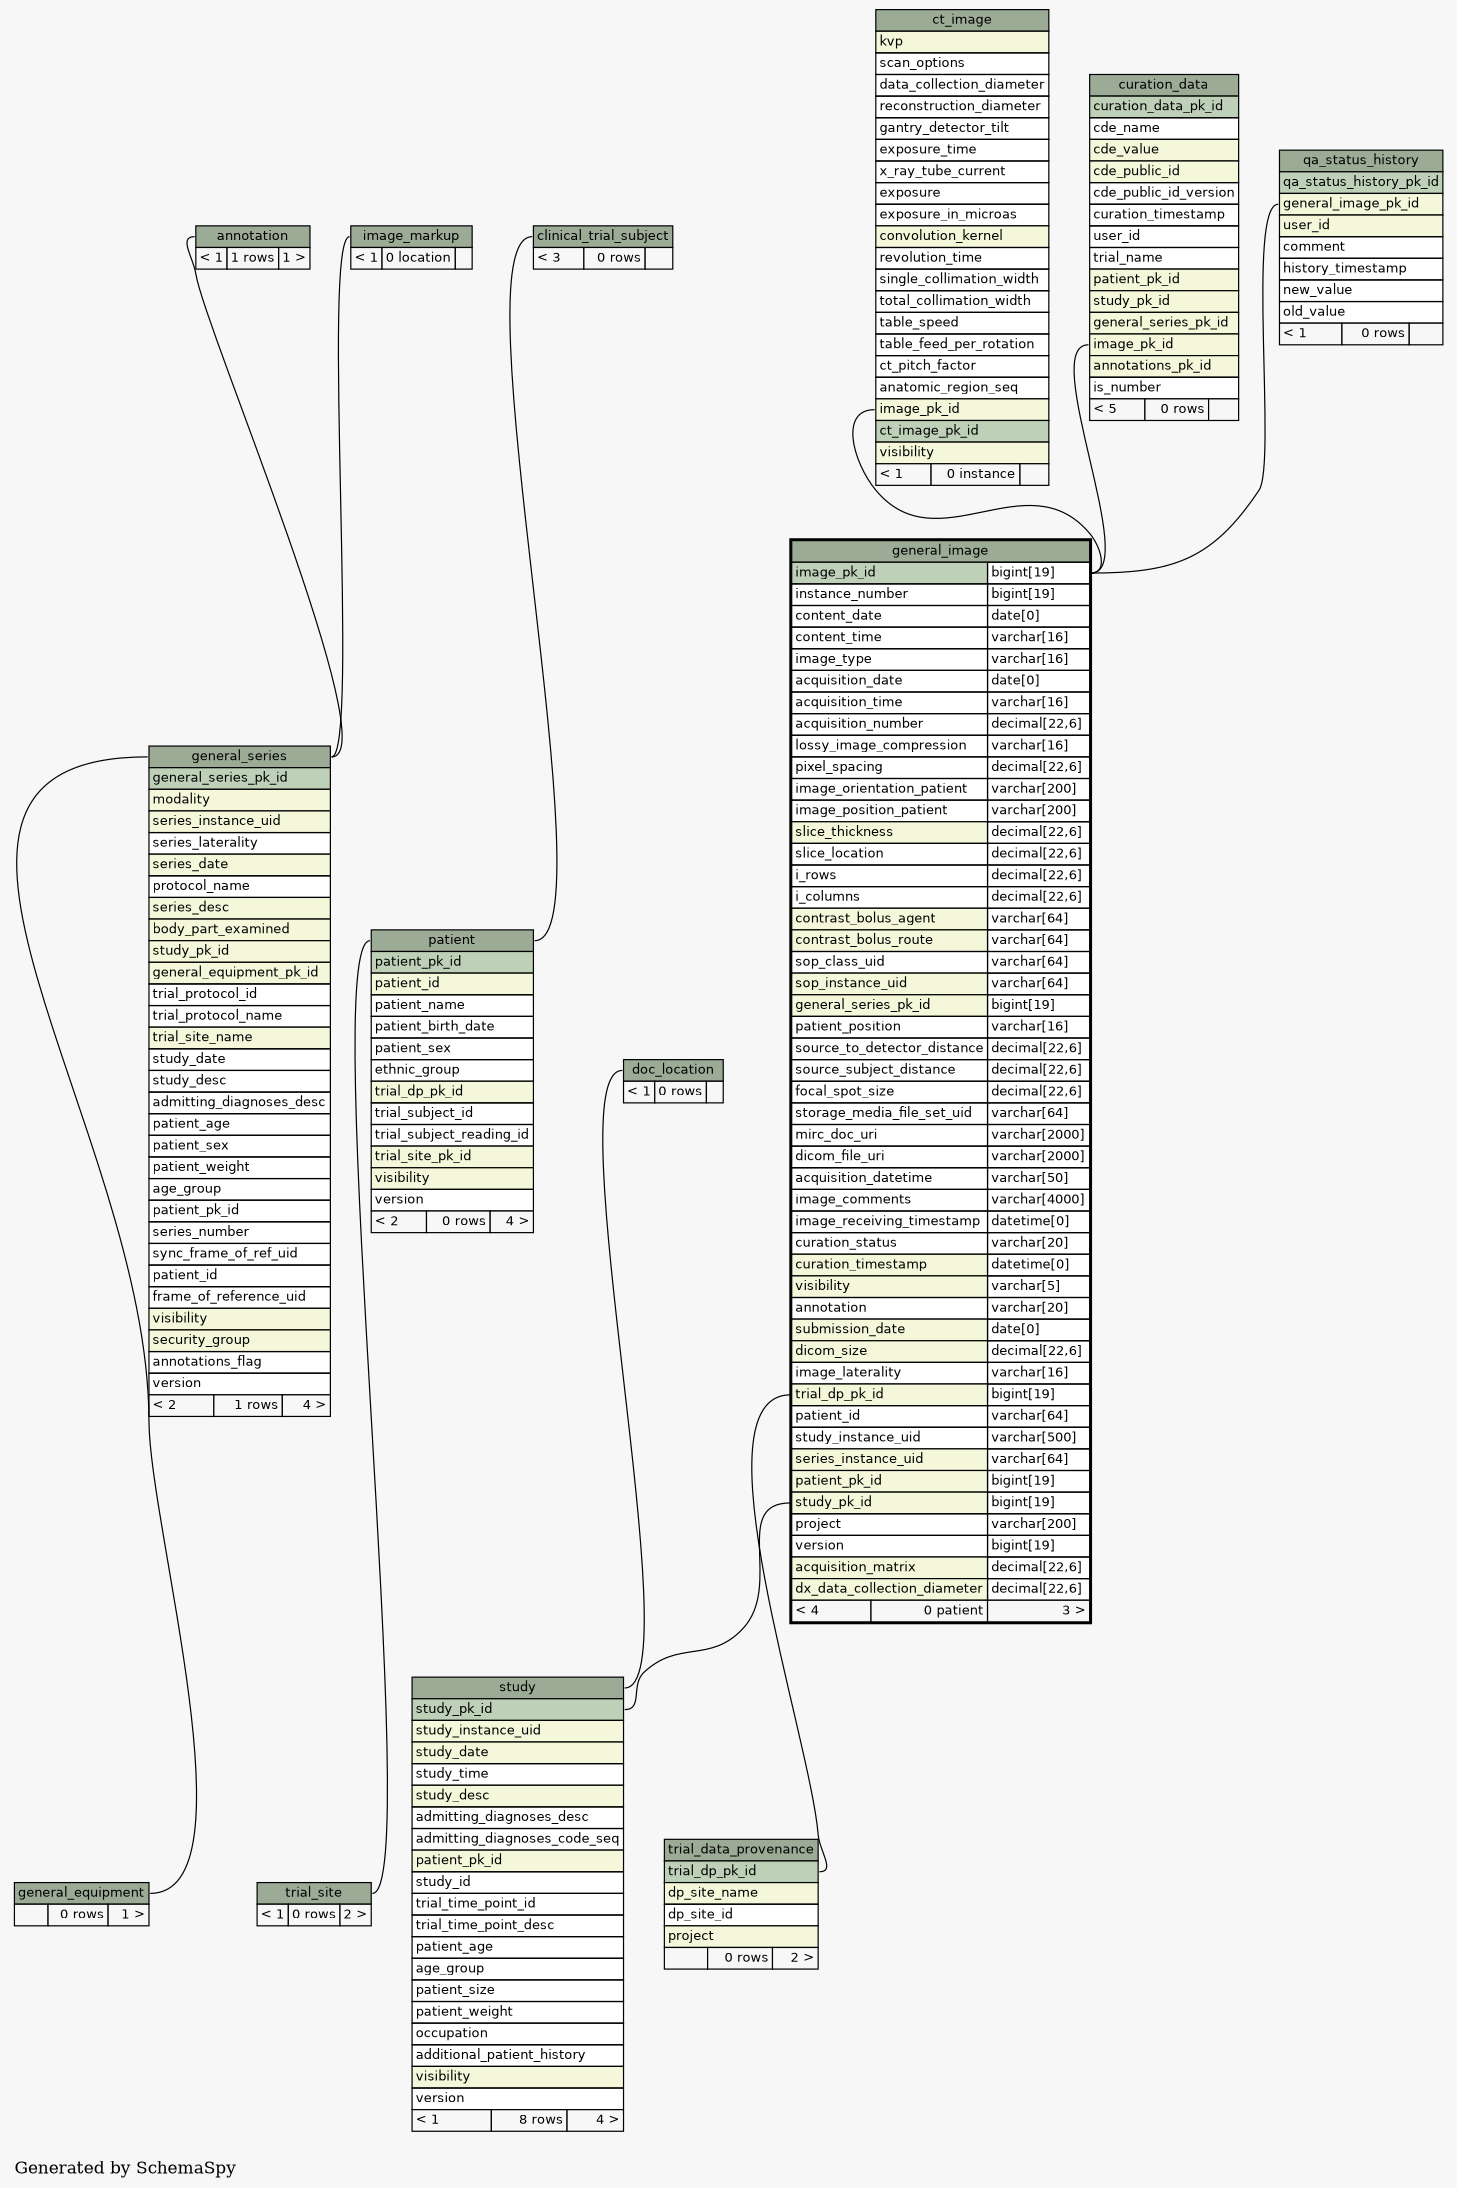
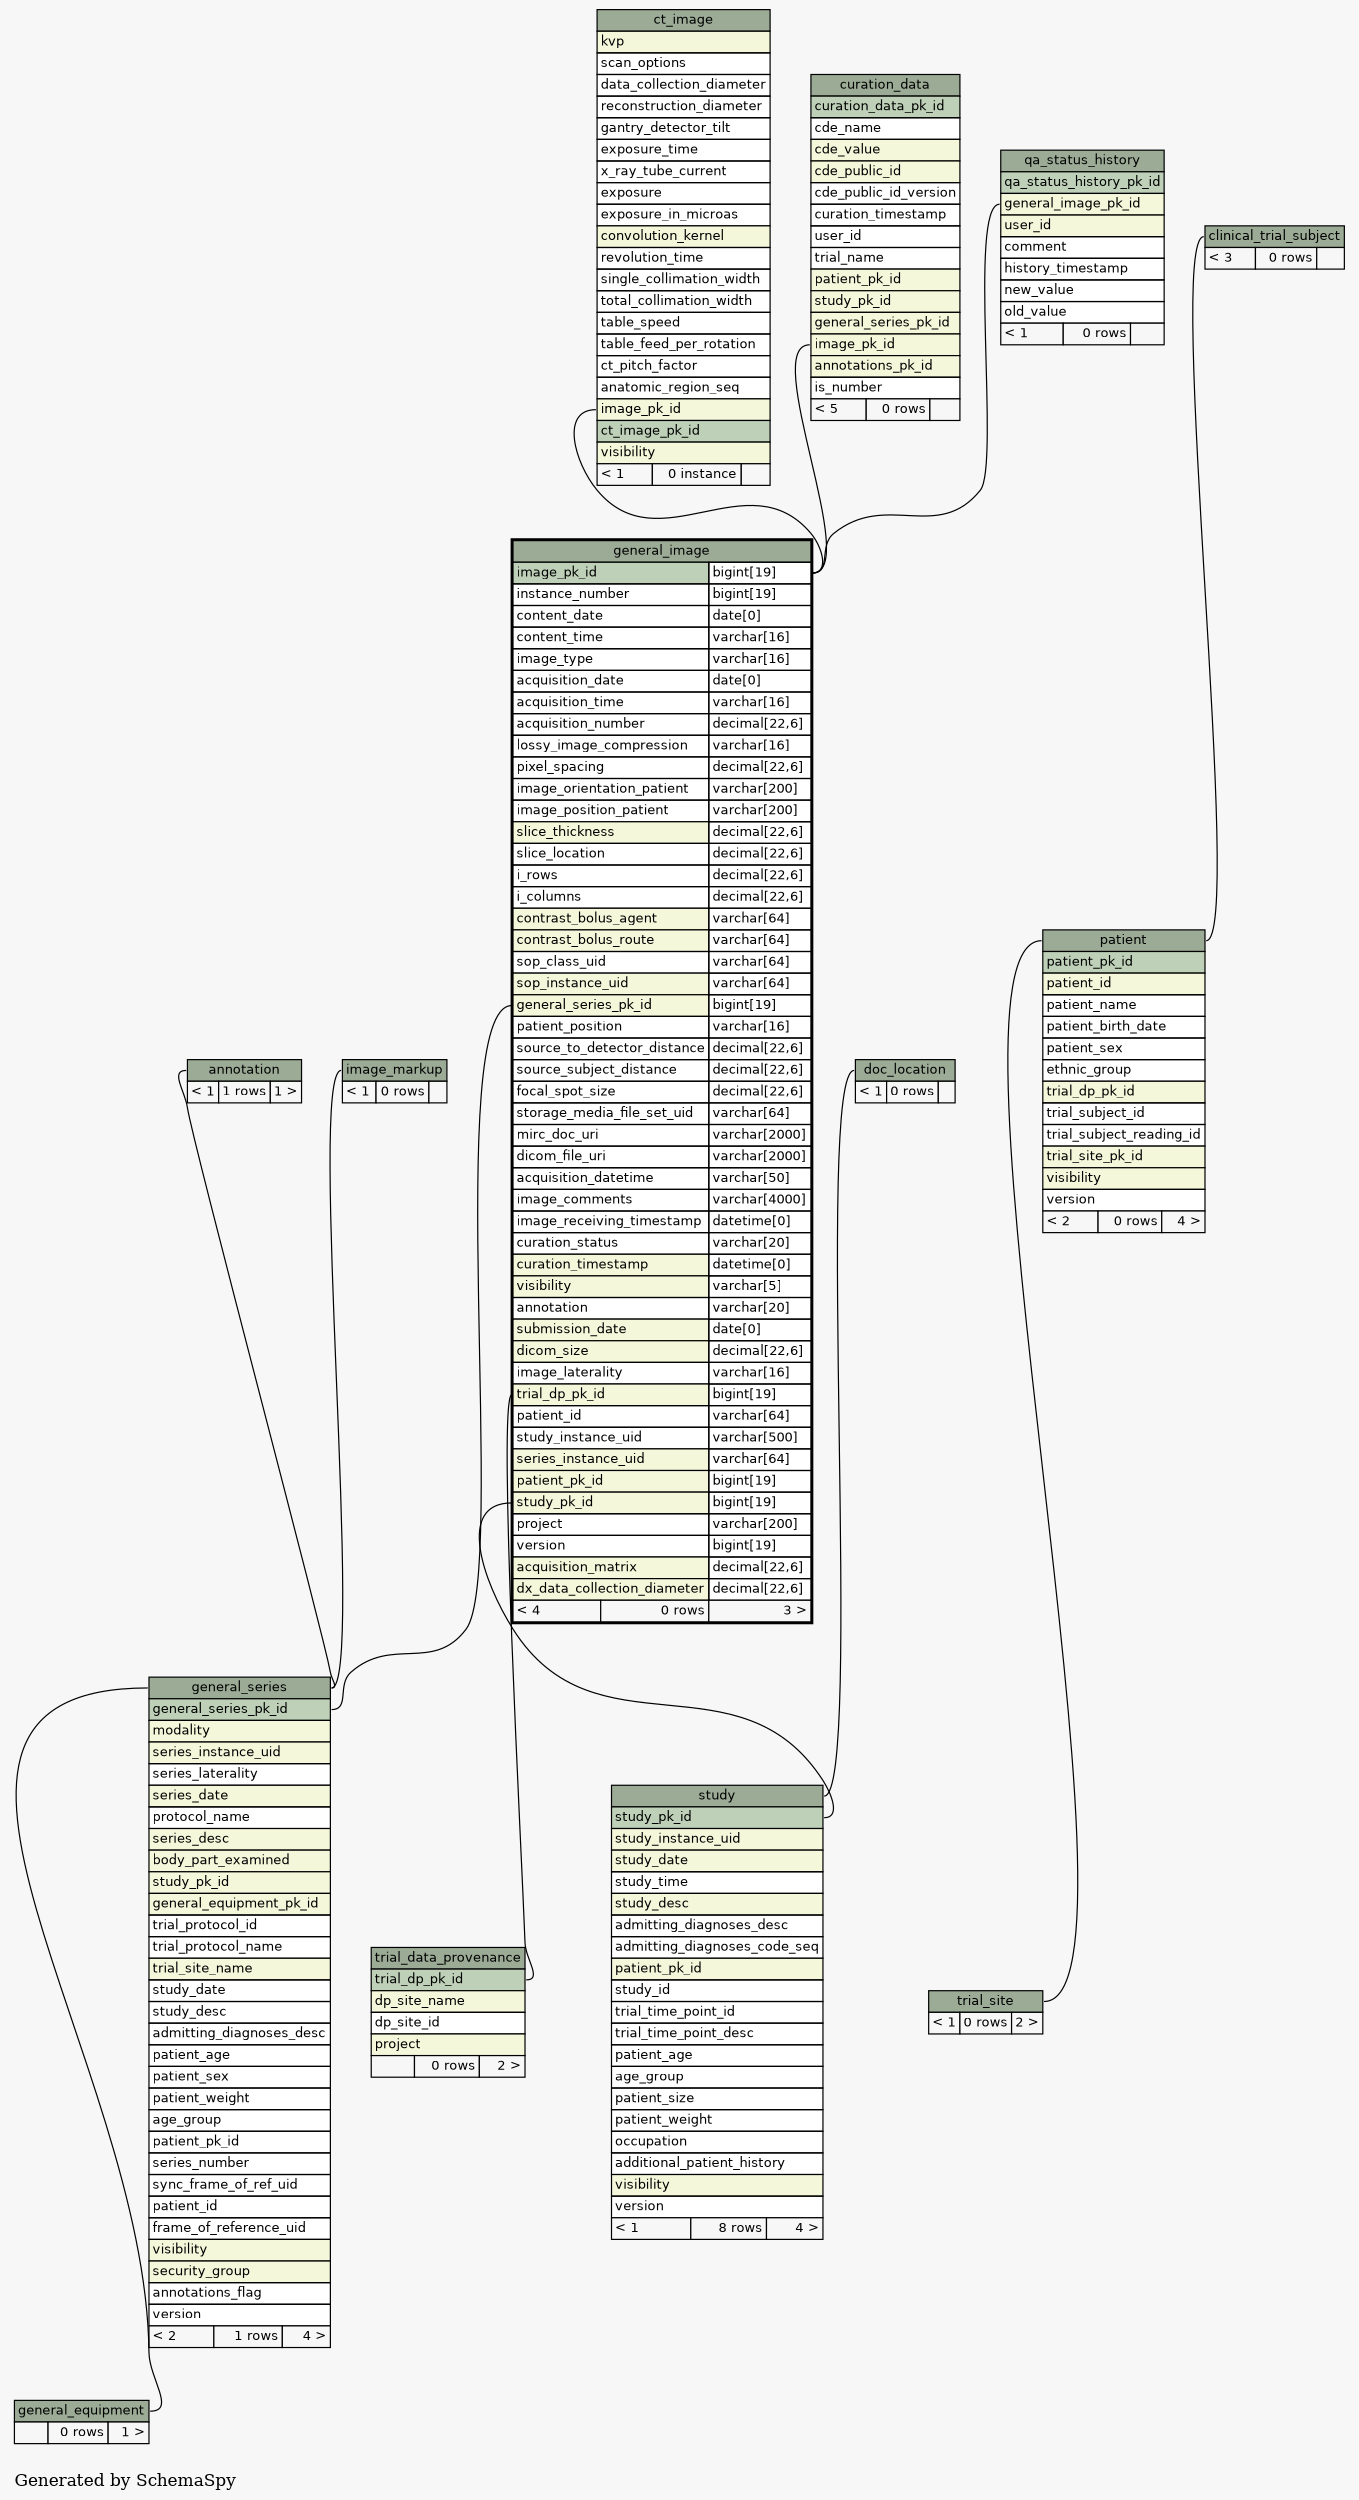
node "image_markup": text "0 location" -> "0 rows"
edge "general_image" -- "general_series": added
node "general_image": text "0 patient" -> "0 rows"
